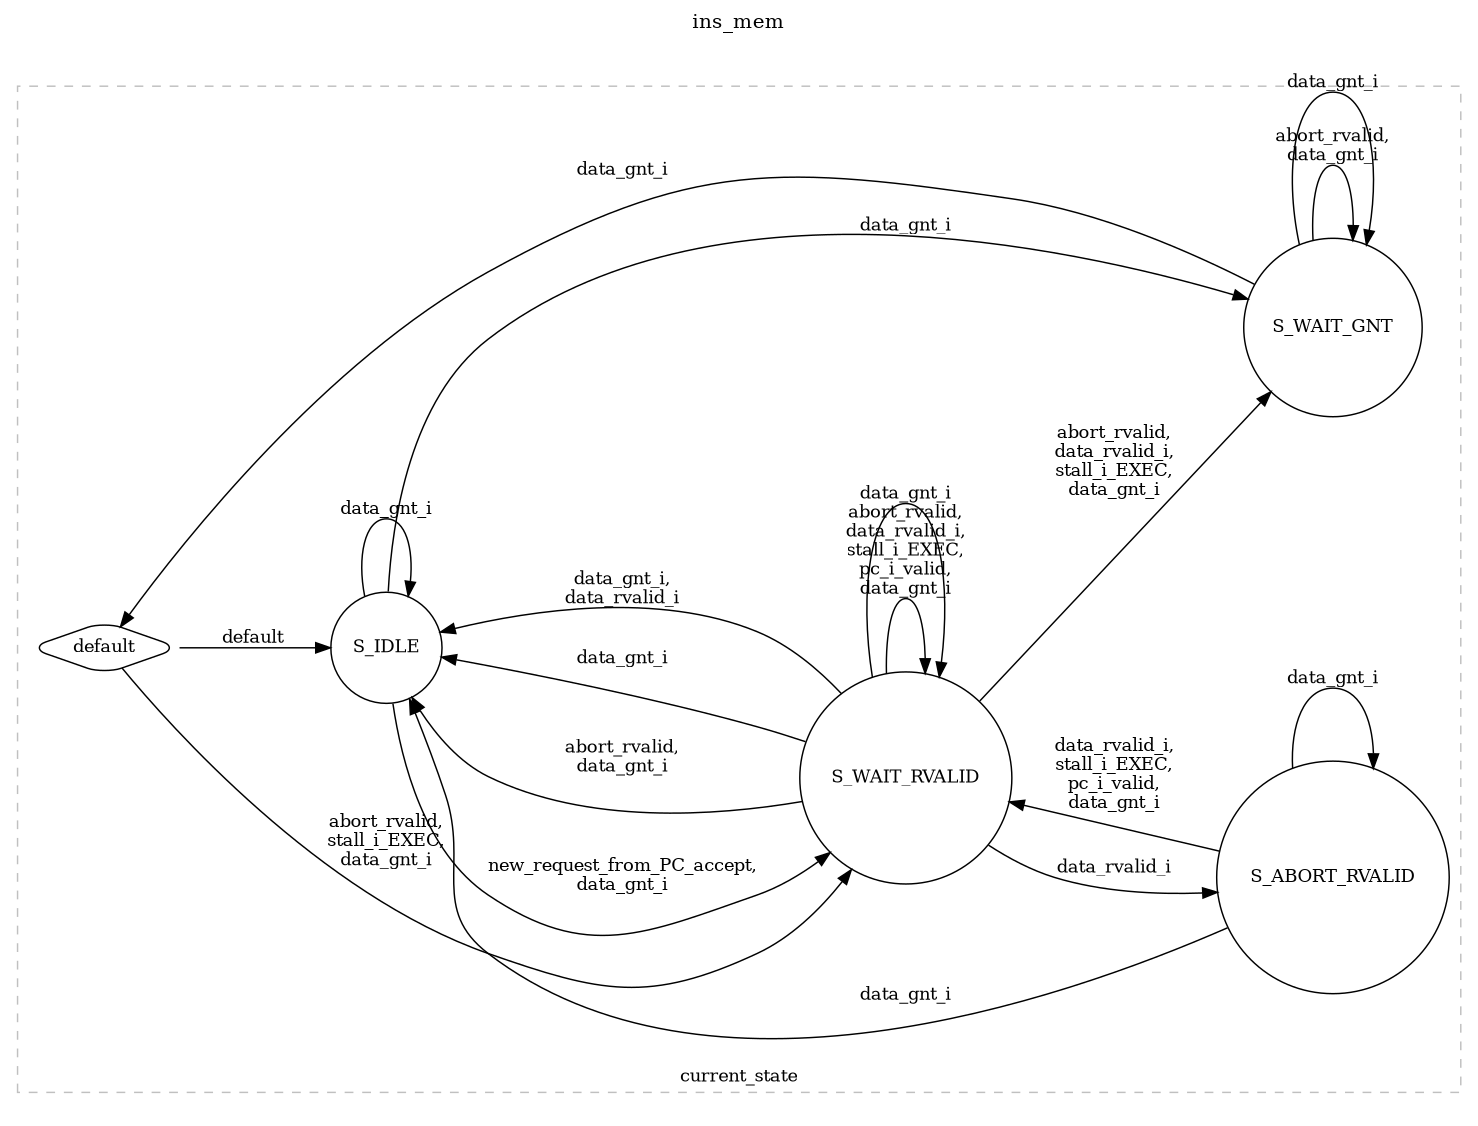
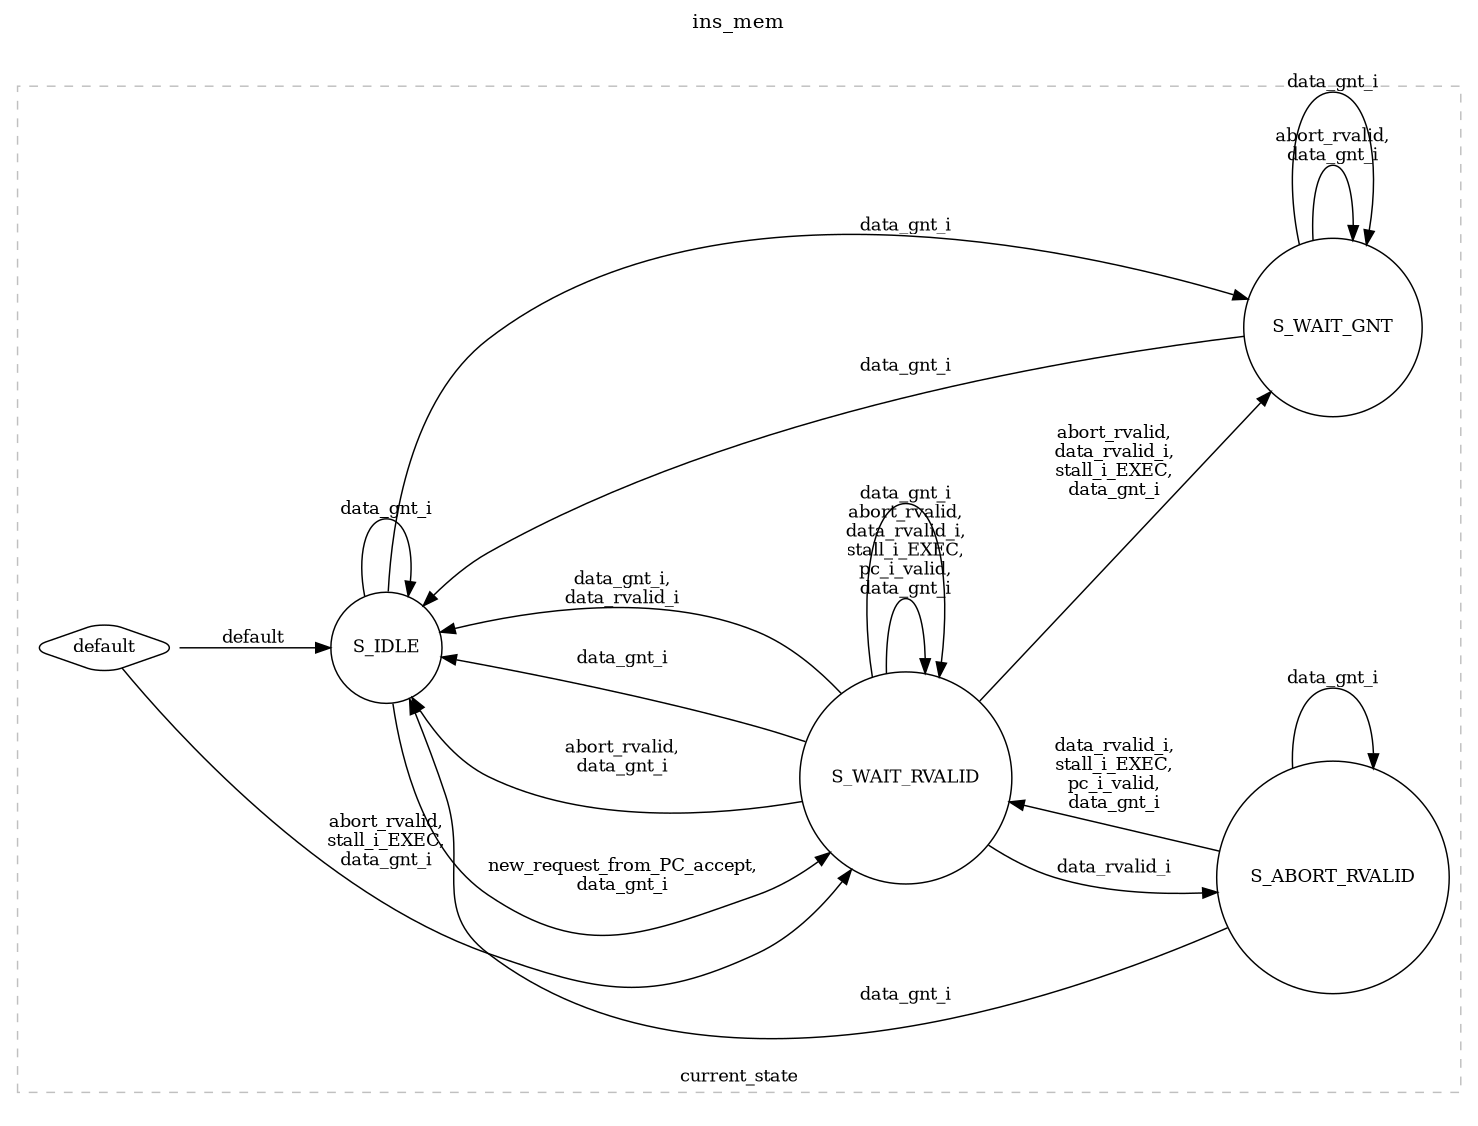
edge "S_WAIT_GNT" -> "default": now "S_WAIT_GNT" -> "S_IDLE"
